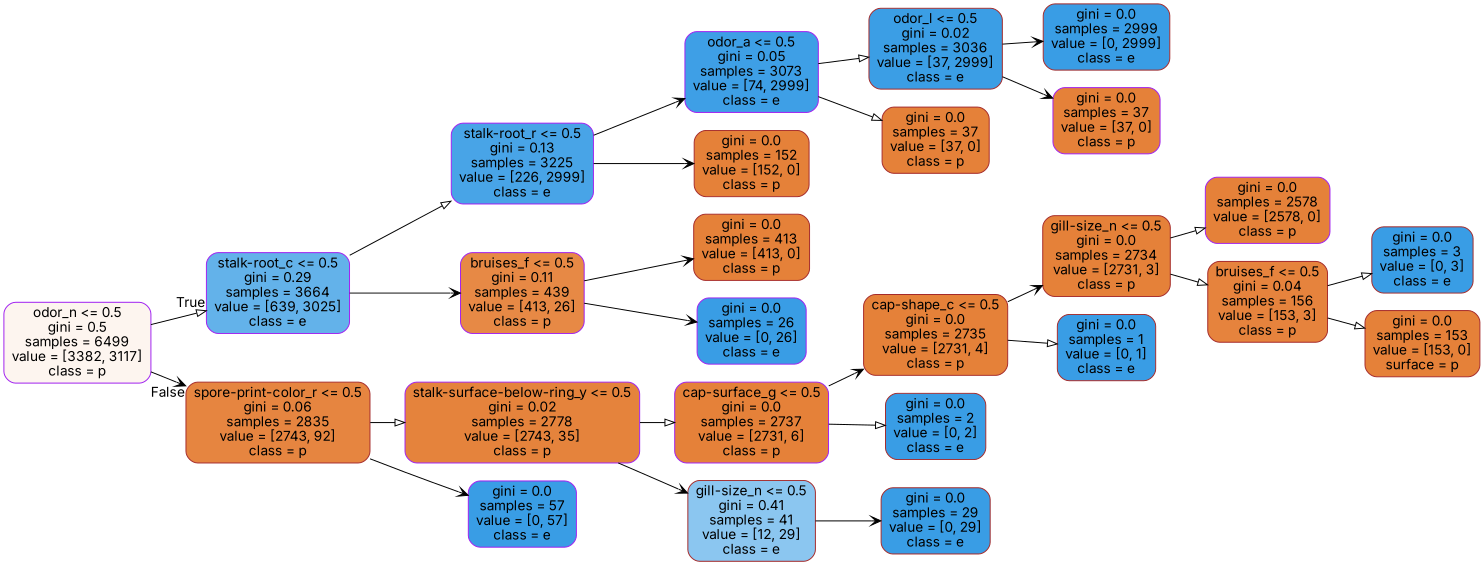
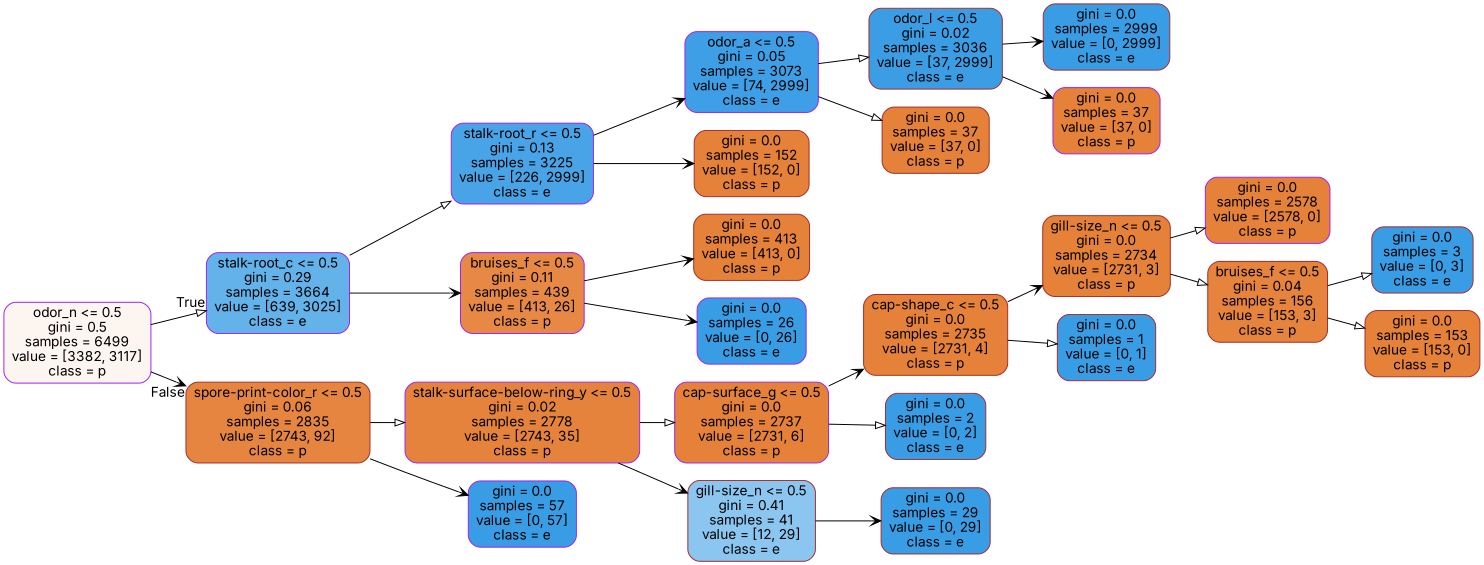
node "gini = 0.0 samples = 153 value = [153, 0] surface = p": label "gini = 0.0 samples = 153 value = [153, 0] surface = p" -> "gini = 0.0 samples = 153 value = [153, 0] class = p"
